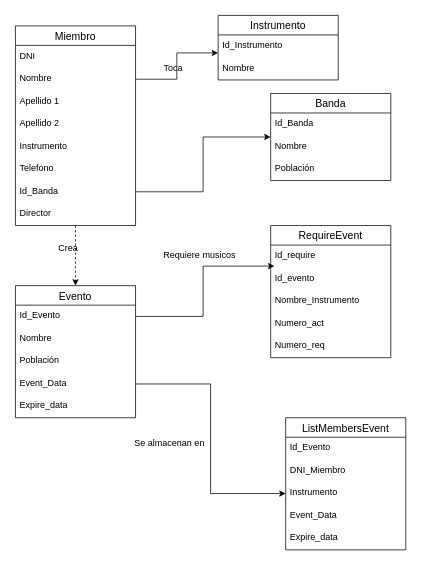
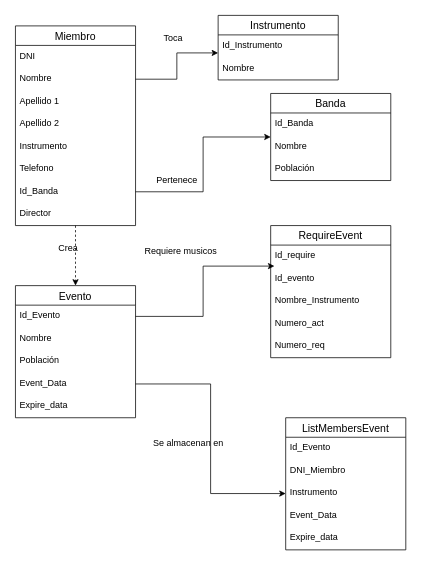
node "Toca": moved (173, 68) -> (173, 38)
node "Pertenece": added
node "Requiere musicos": moved (199, 255) -> (180, 252)
node "Se almacenan en": moved (169, 443) -> (188, 443)
